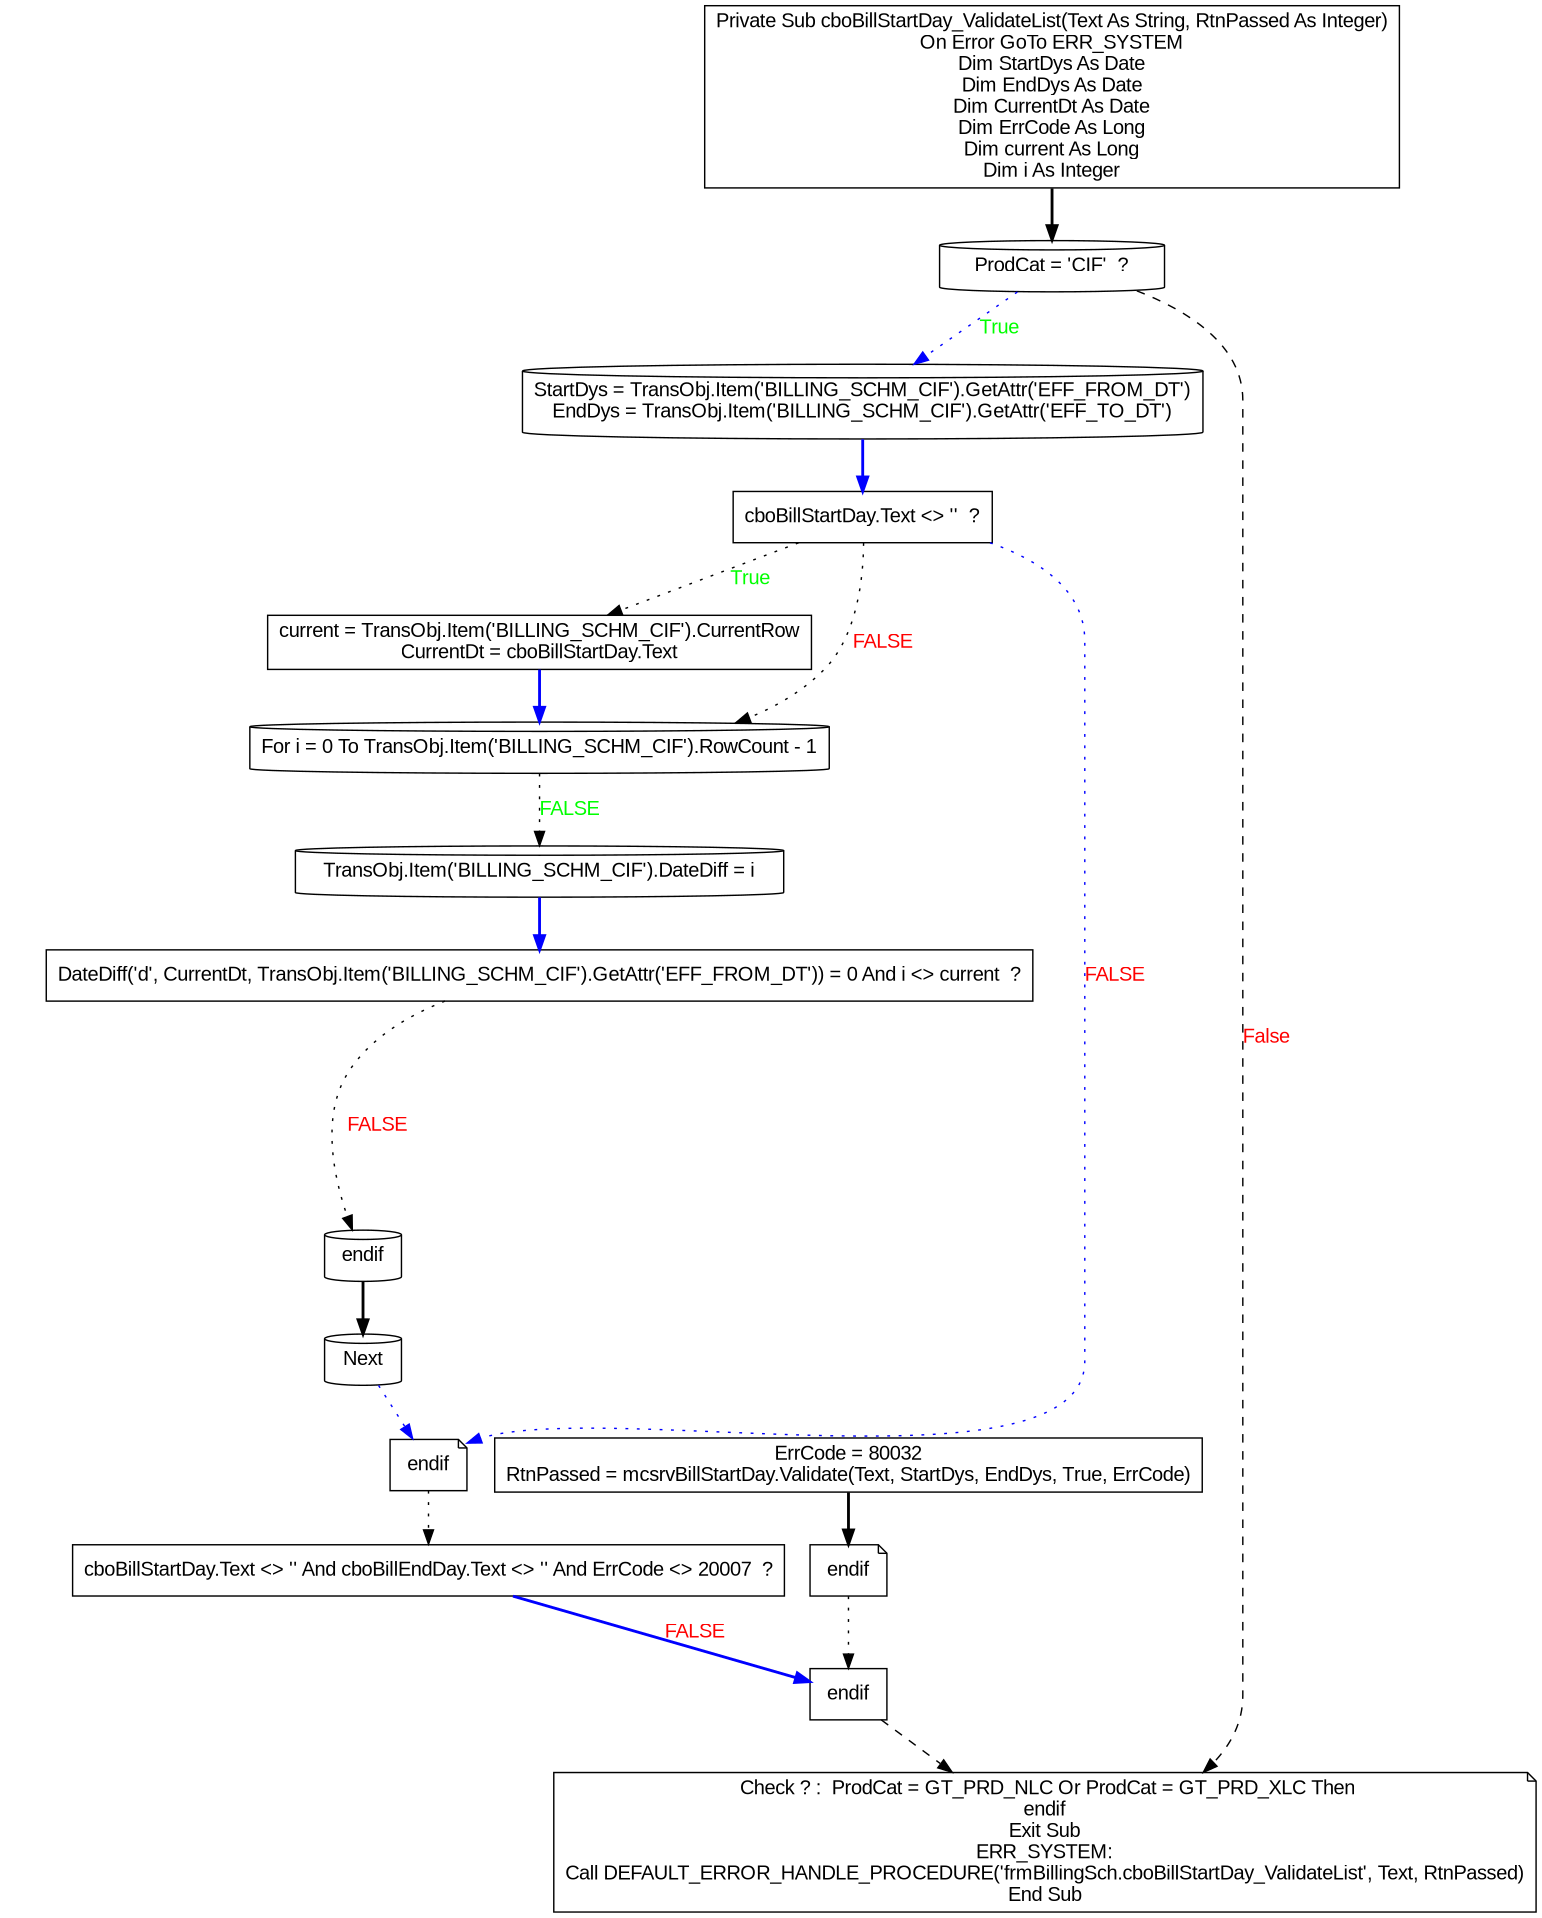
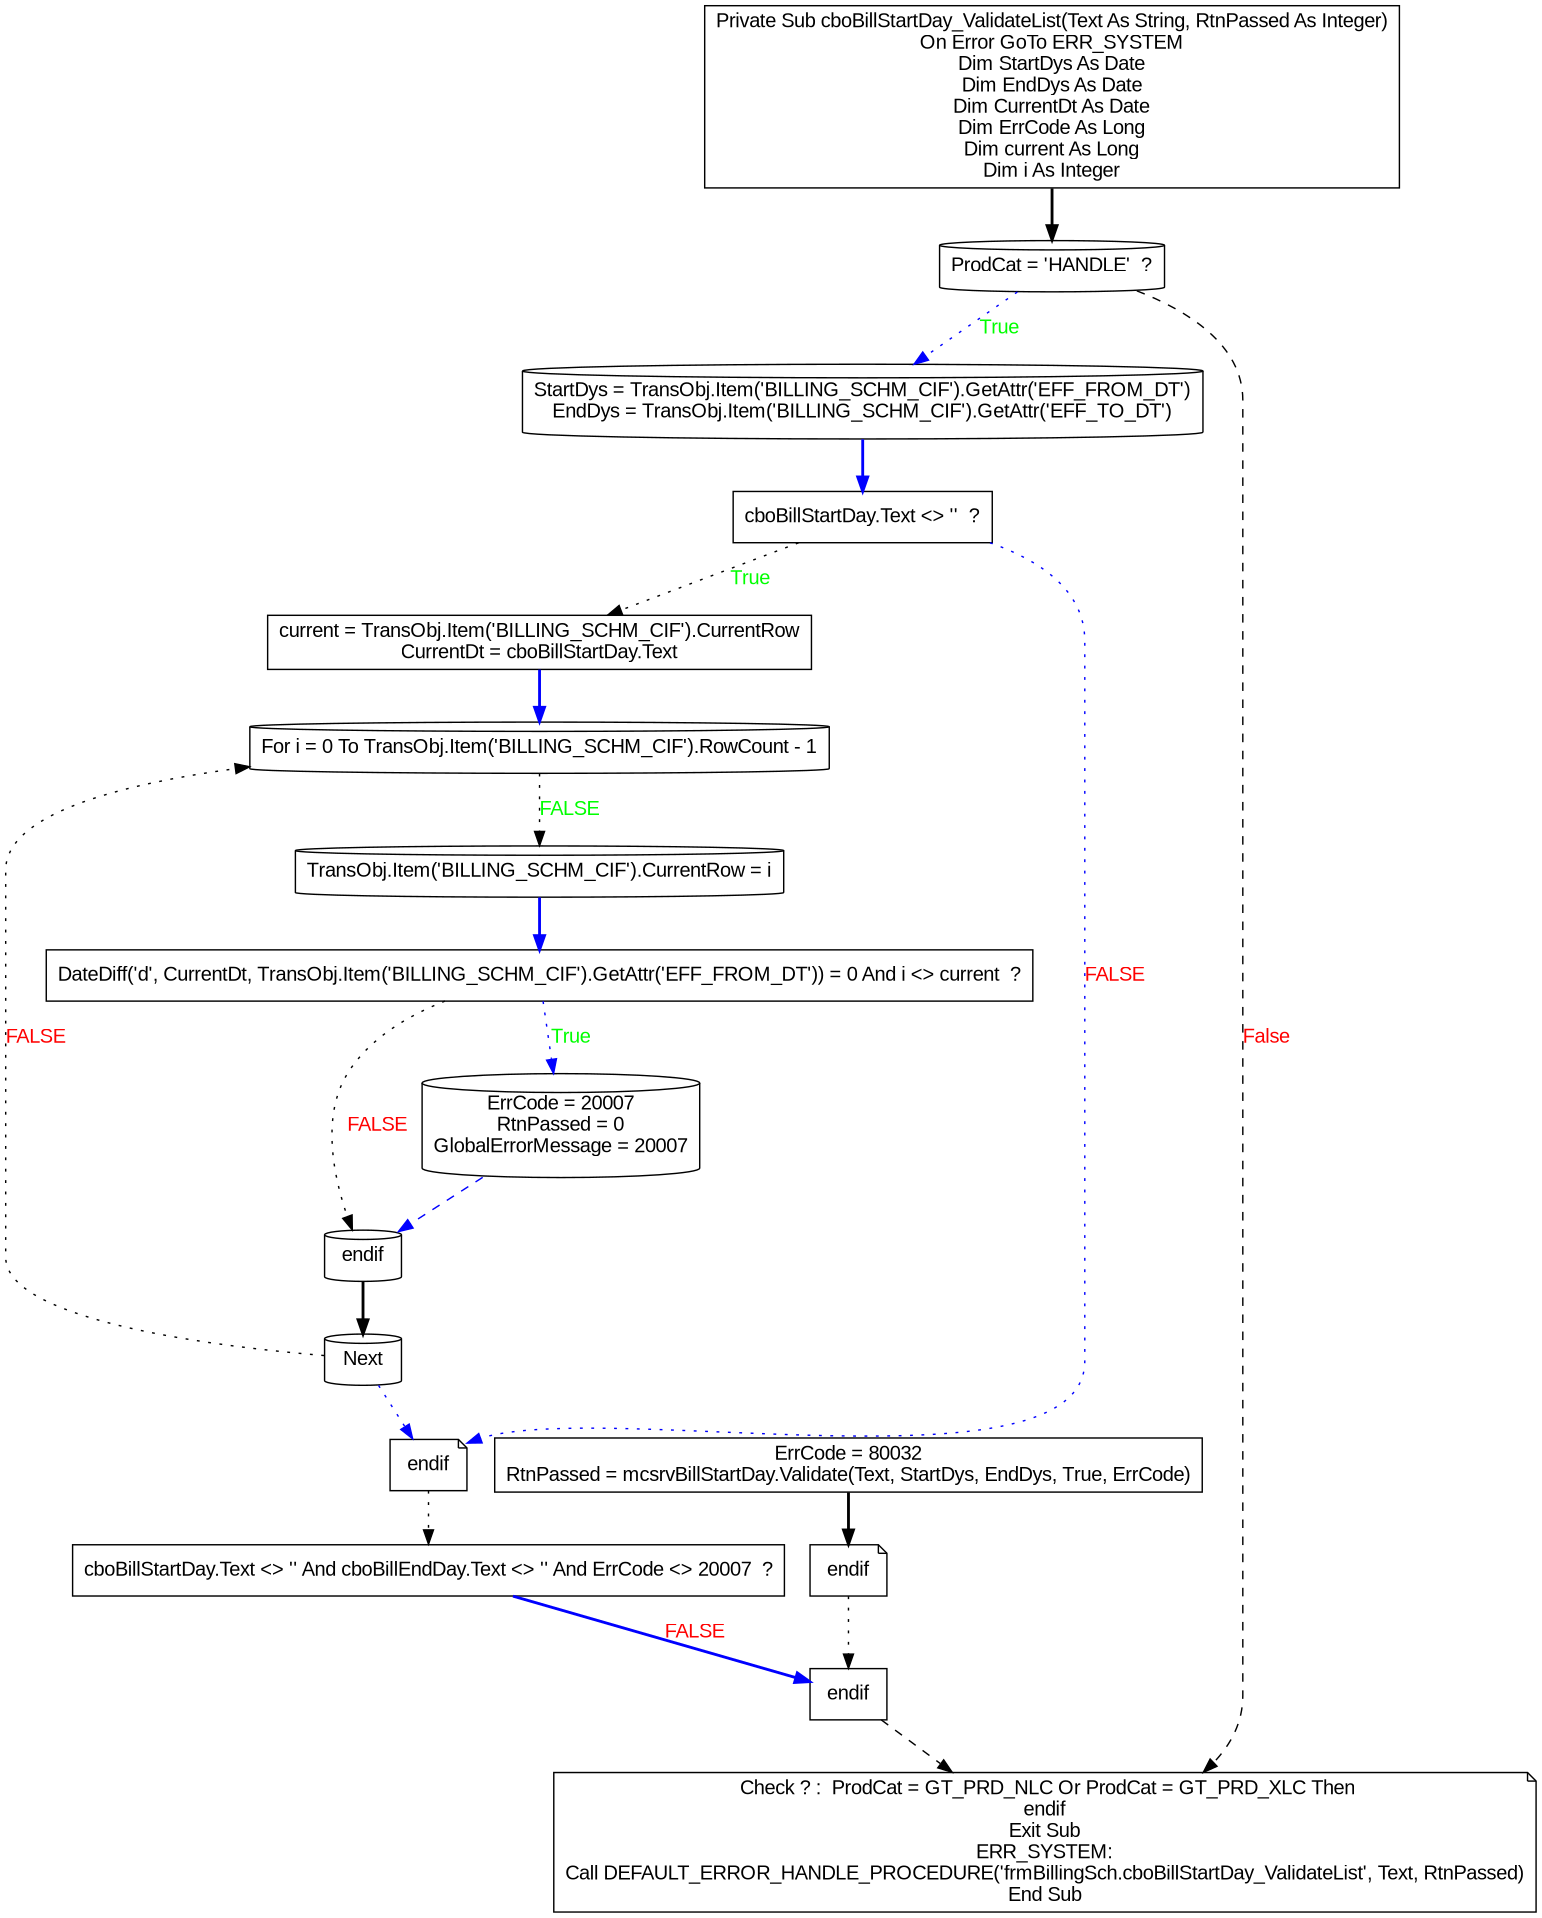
node "ProdCat = 'CIF'  ?": label "ProdCat = 'CIF'  ?" -> "ProdCat = 'HANDLE'  ?"
edge "cboBillStartDay.Text <> ''  ?" -> "For i = 0 To TransObj.Item('BILLING_SCHM_CIF').RowCount - 1": now "Next" -> "For i = 0 To TransObj.Item('BILLING_SCHM_CIF').RowCount - 1"
node "TransObj.Item('BILLING_SCHM_CIF').DateDiff = i": label "TransObj.Item('BILLING_SCHM_CIF').DateDiff = i" -> "TransObj.Item('BILLING_SCHM_CIF').CurrentRow = i"
node "ErrCode = 20007 RtnPassed = 0 GlobalErrorMessage = 20007": added
